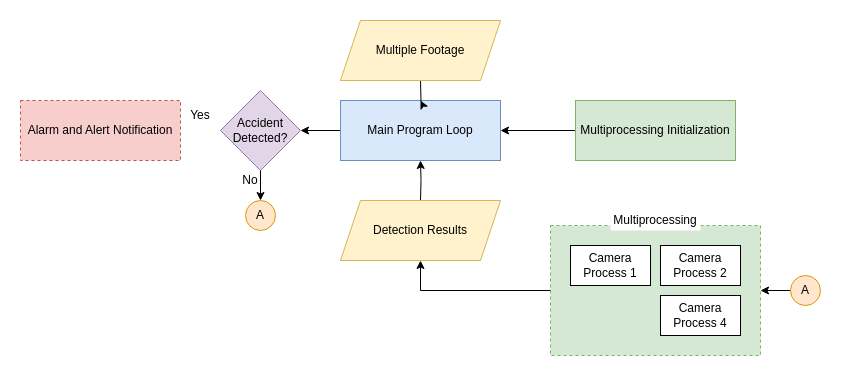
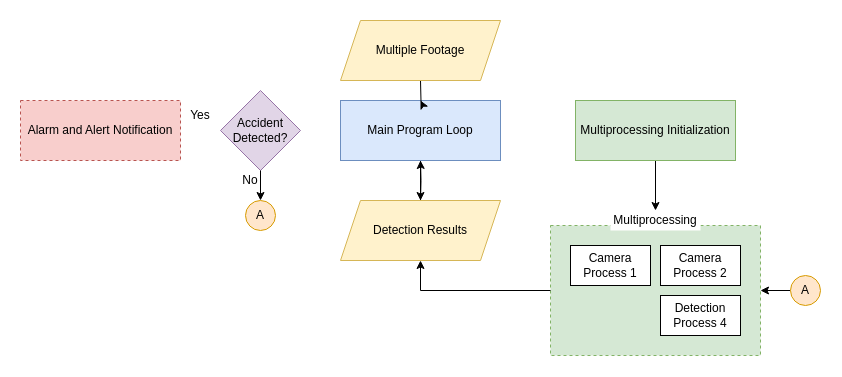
edge "Main Program Loop" -> "Accident Detected?": now "Main Program Loop" -> "Detection Results"
edge "Multiprocessing Initialization" -> "Main Program Loop": now "Multiprocessing Initialization" -> "Multiprocessing"
node "Camera Process 4": label "Camera Process 4" -> "Detection Process 4"
